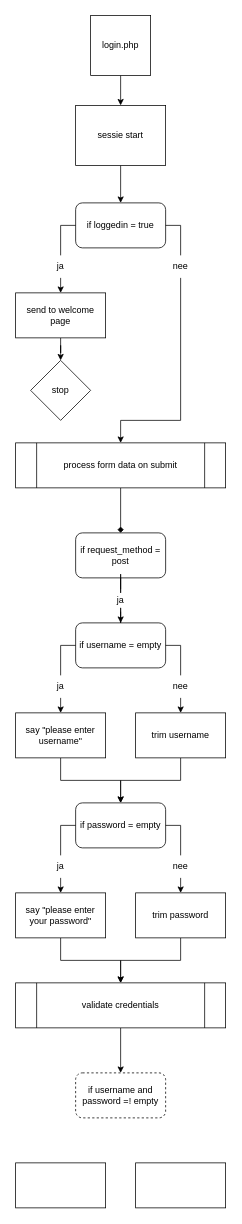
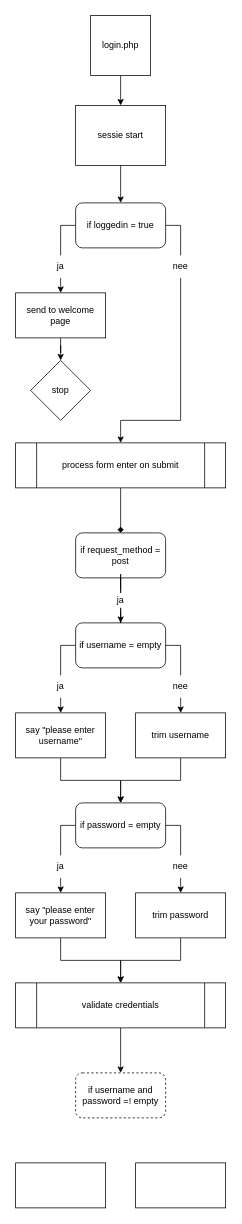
node "process form data on submit": label "process form data on submit" -> "process form enter on submit"
